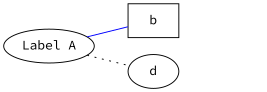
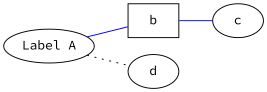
node "c": added
